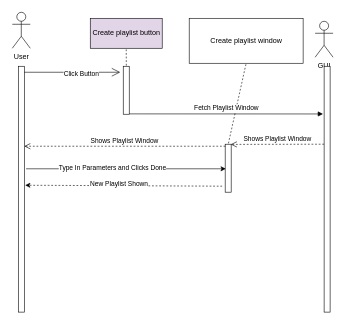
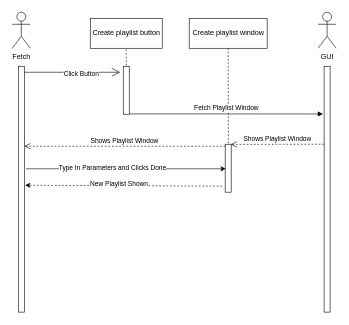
node "Create playlist button": fillcolor #e1d5e7 -> #ffffff
node "GUI": moved (324, 39) -> (327, 30)
node "Create playlist window": size 114x45 -> 78x30
node "User": label "User" -> "Fetch"
